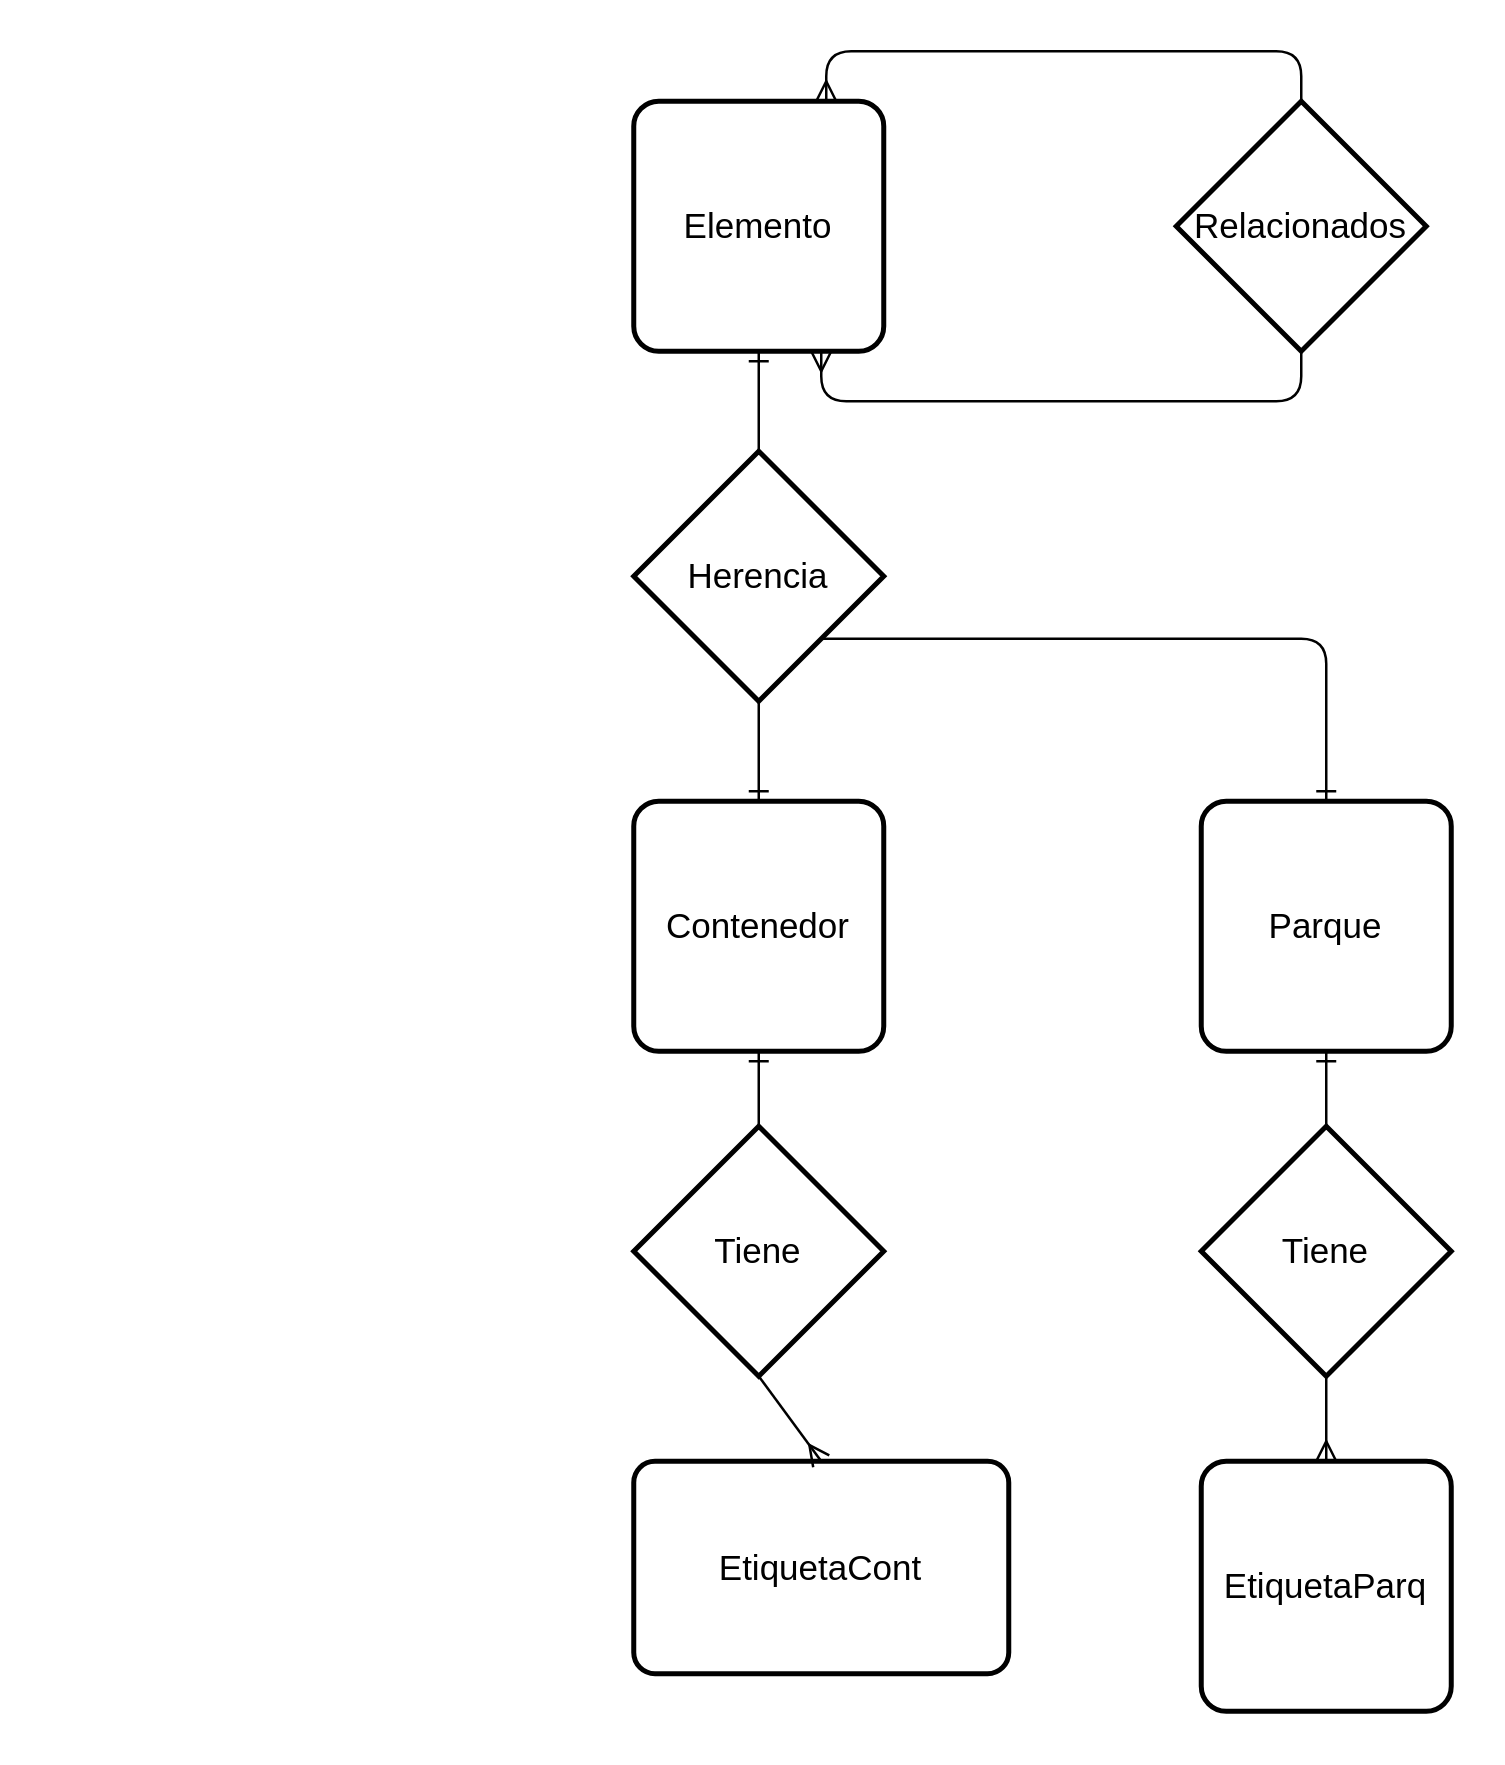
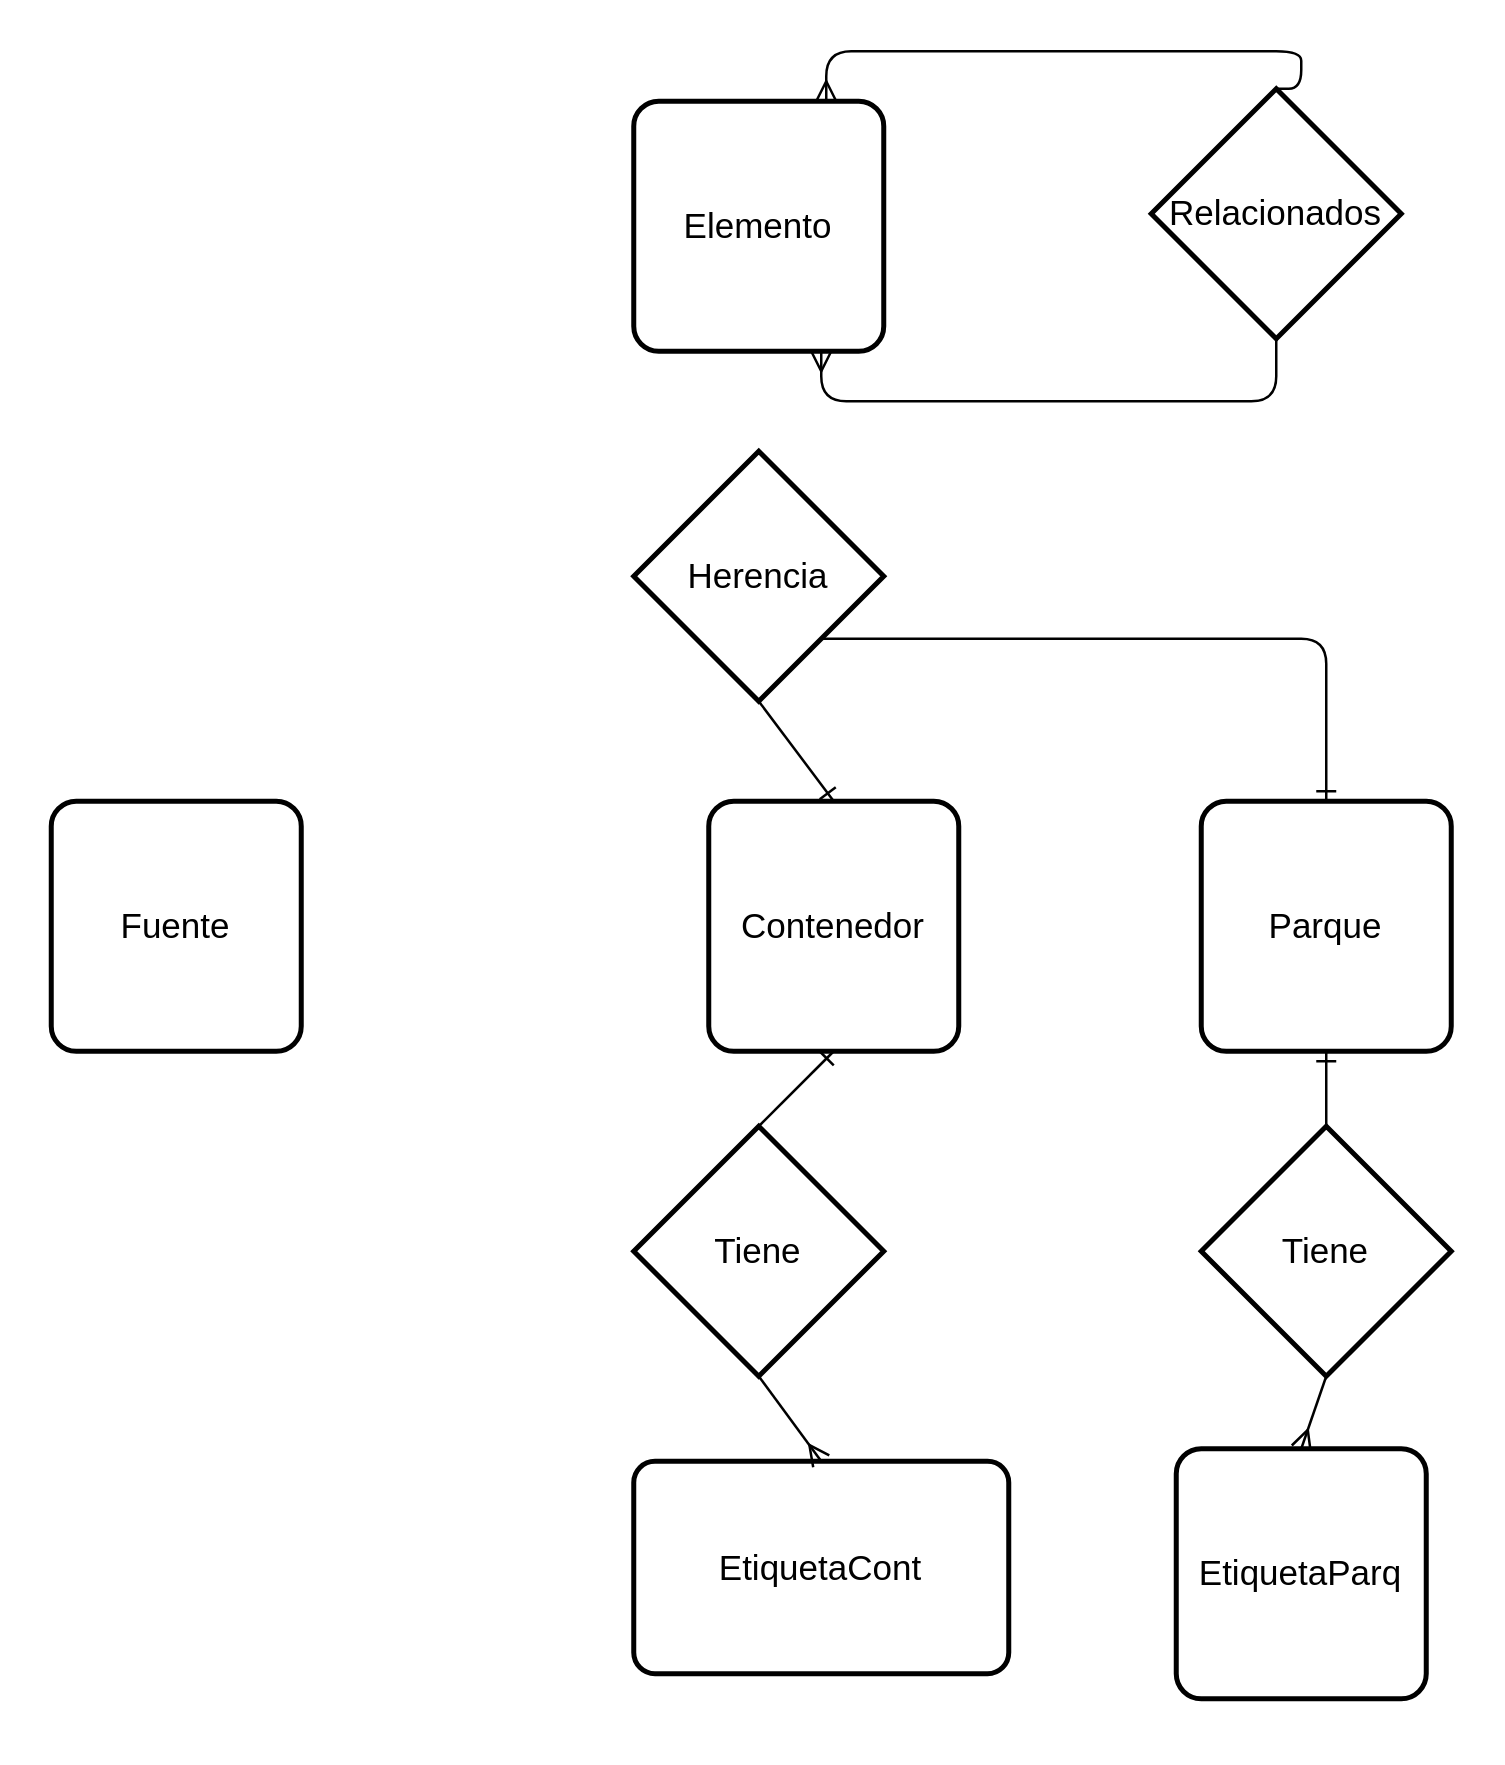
node "Relacionados": moved (1301, 226) -> (1276, 214)
edge "Herencia" -> "Elemento": removed
node "Fuente": added
node "Contenedor": moved (759, 926) -> (834, 926)
node "EtiquetaParq": moved (1326, 1586) -> (1301, 1574)
